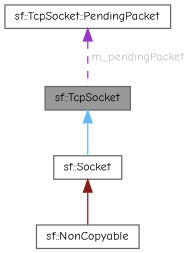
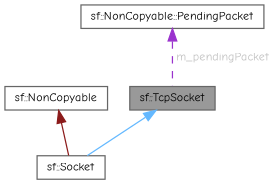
node "sf::TcpSocket::PendingPacket": label "sf::TcpSocket::PendingPacket" -> "sf::NonCopyable::PendingPacket"
edge "sf::NonCopyable" -> "sf::Socket": reversed
